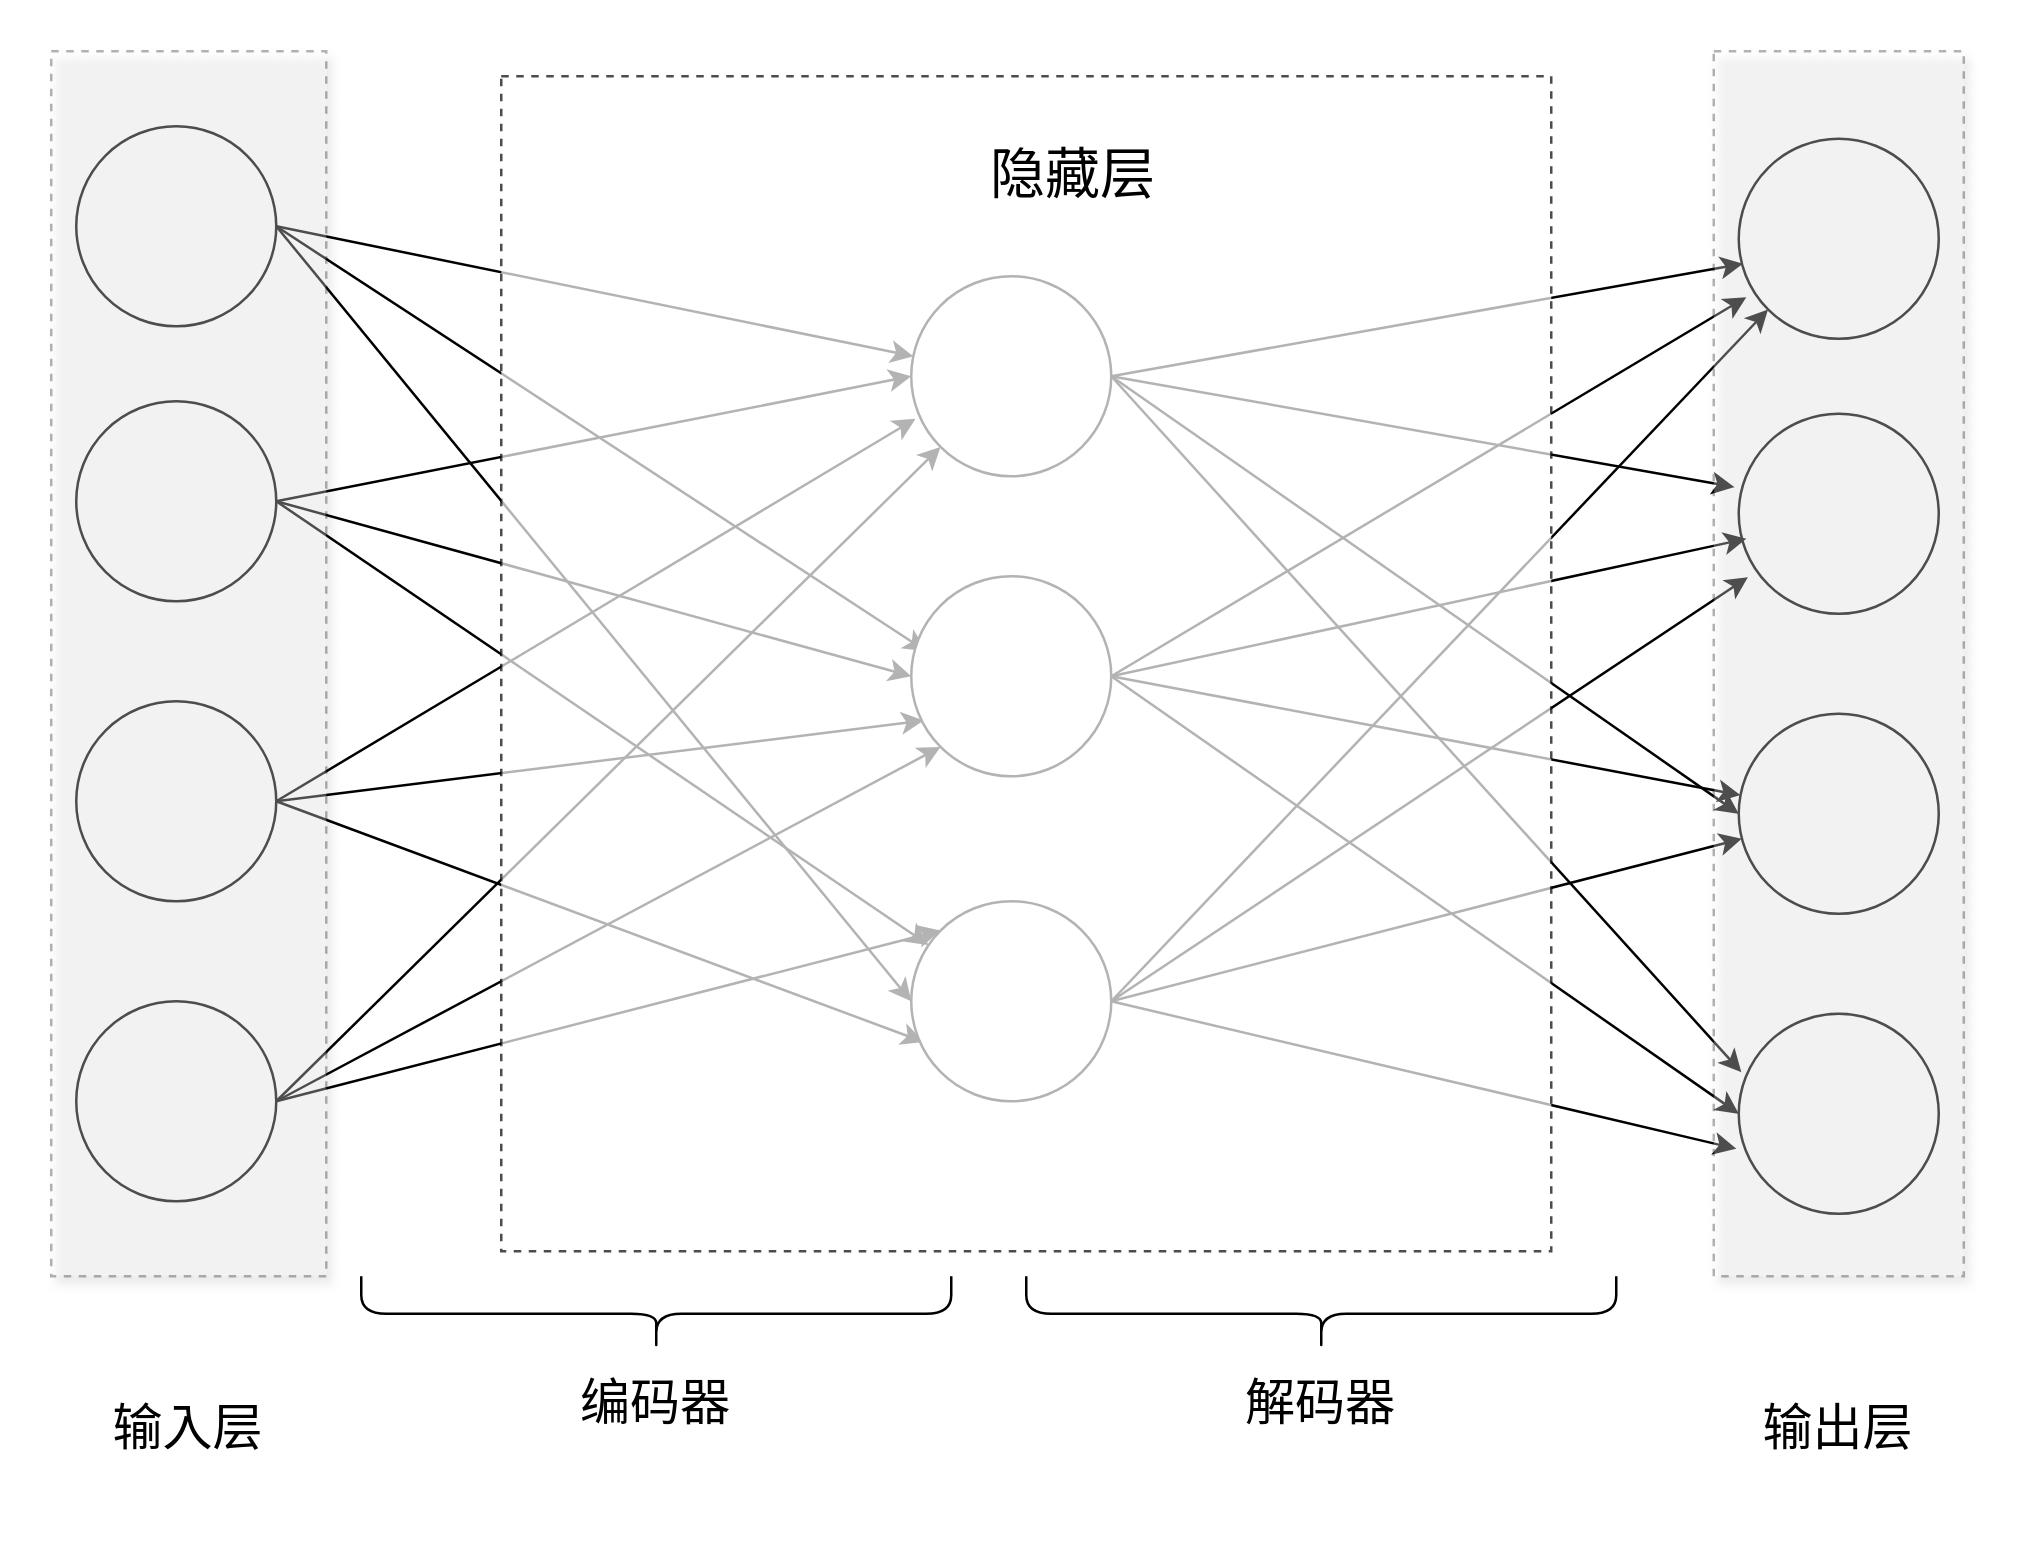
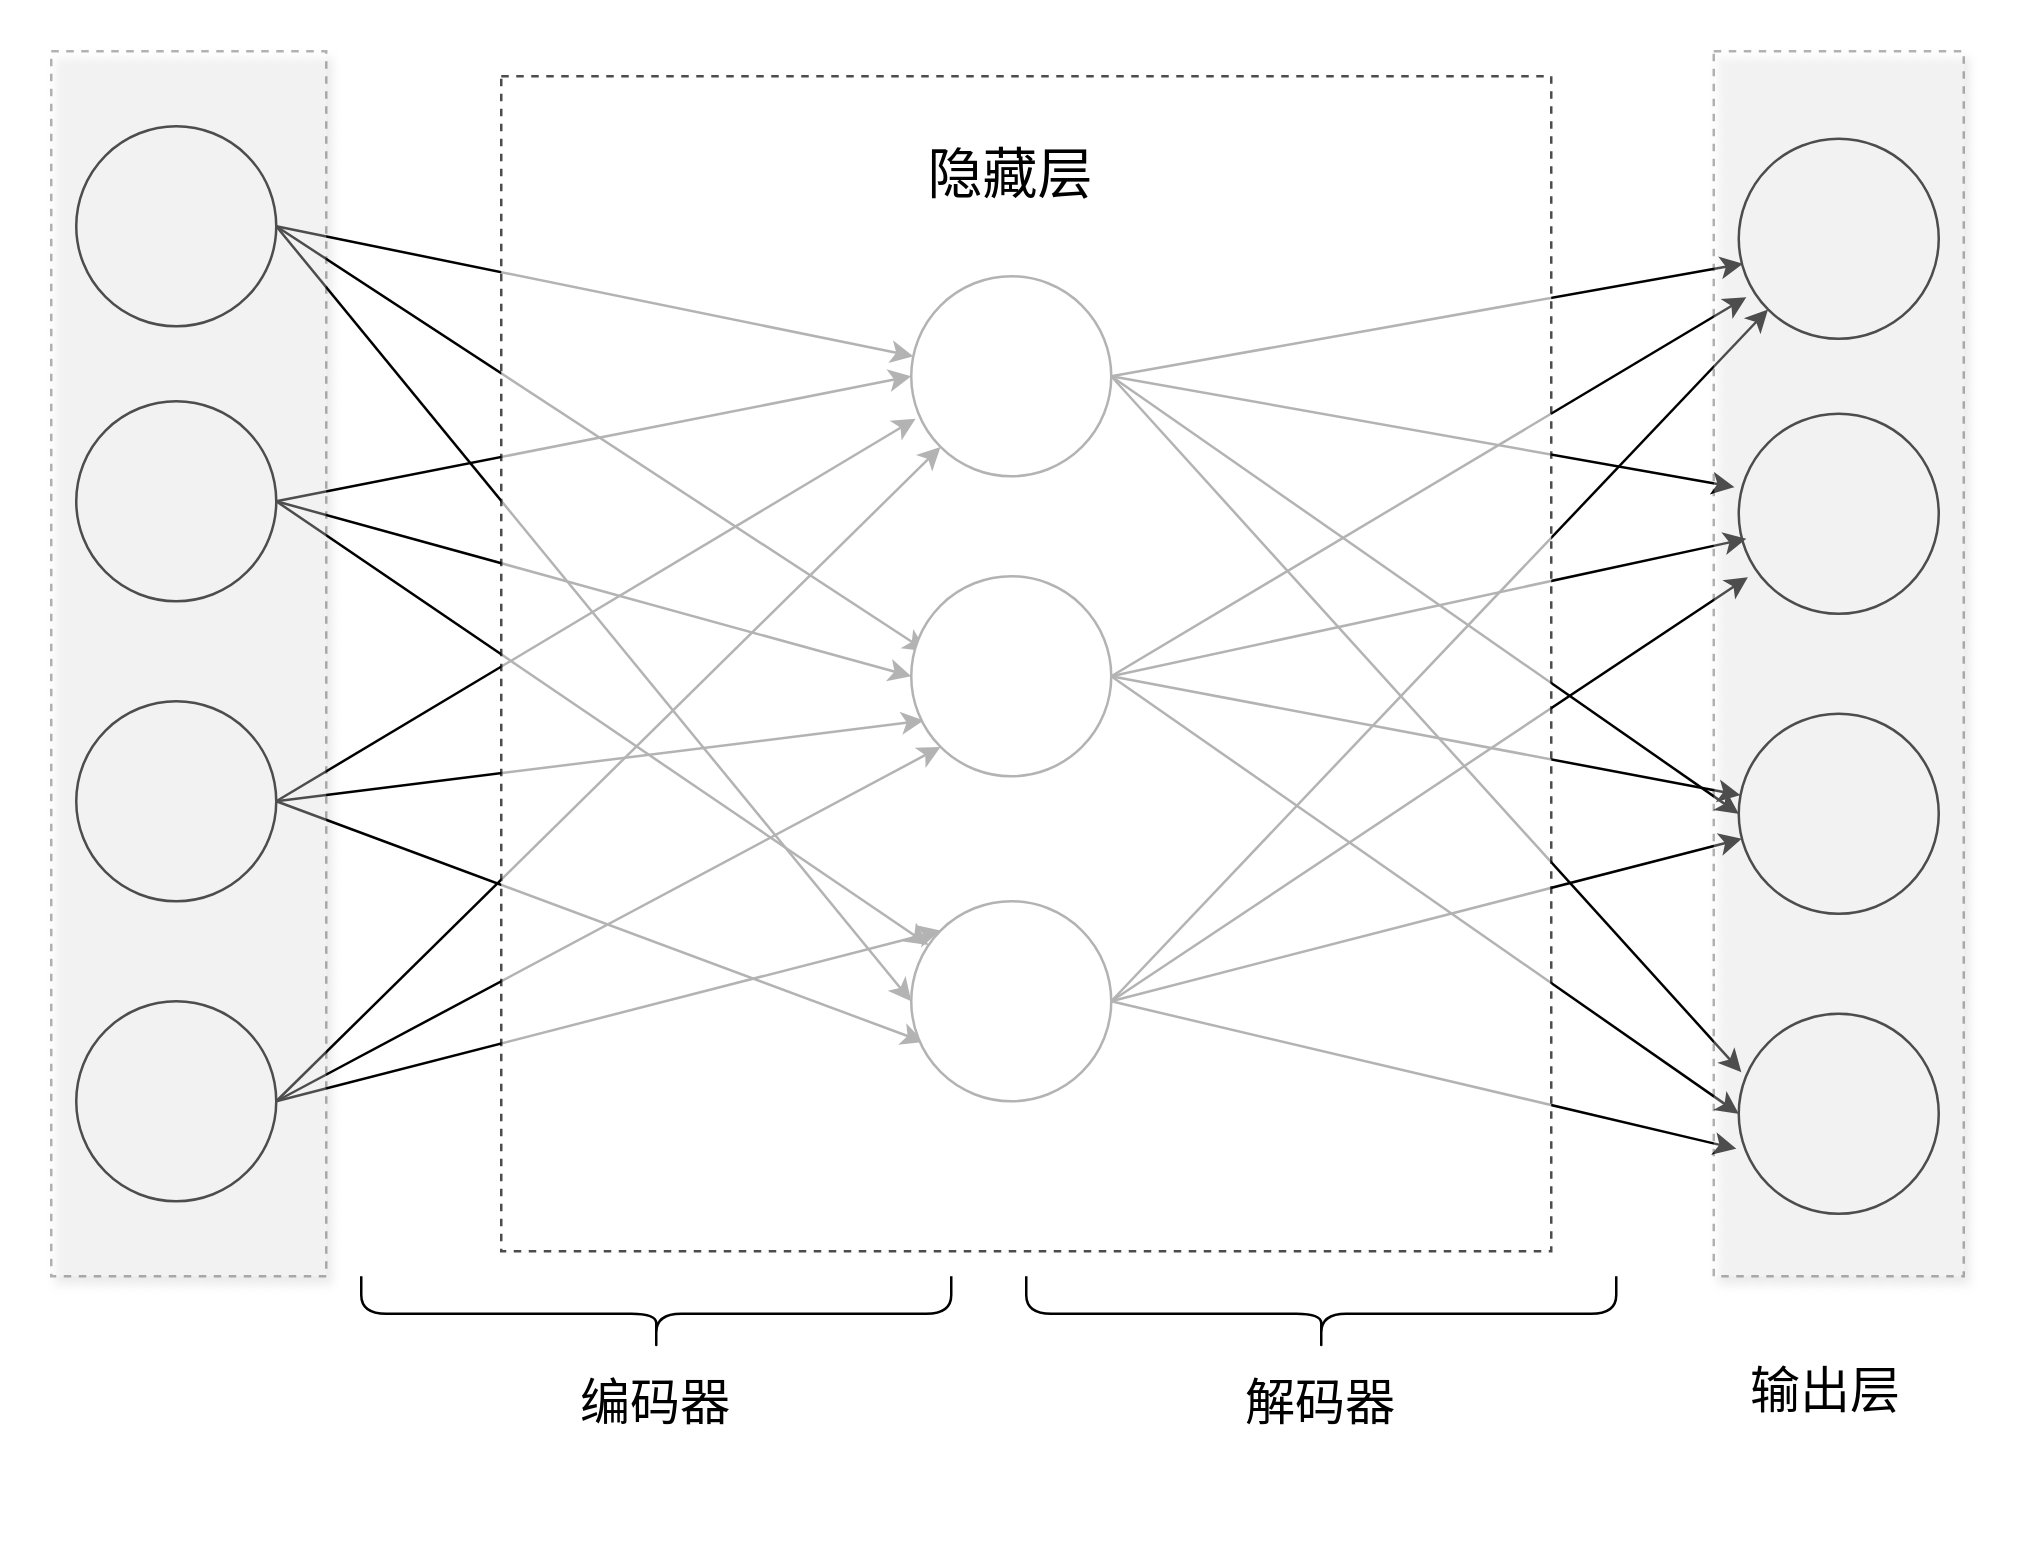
node "隐藏层": size 425x150 -> 300x150
node "输入层": removed
node "输出层": moved (1839, 1426) -> (1826, 1389)
